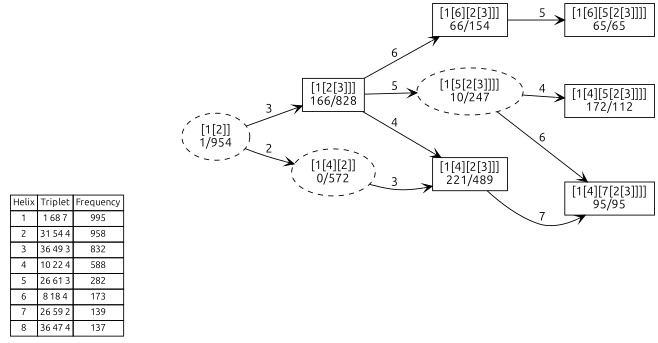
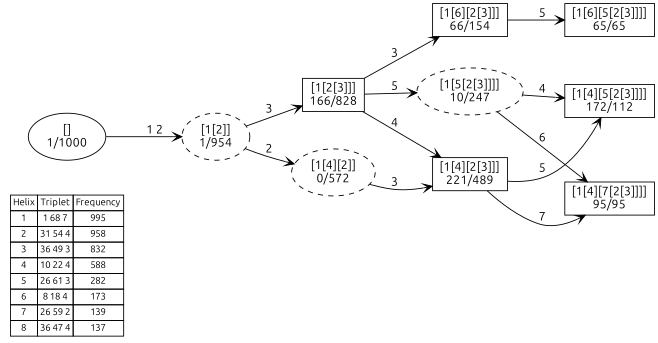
edge "[1[2[3]]] 166/828" -> "[1[6][2[3]]] 66/154": label "6 " -> "3 "
node "[] 1/1000": added
edge "[1[4][2[3]]] 221/489" -> "[1[4][5[2[3]]]] 172/112": added, label "5"
